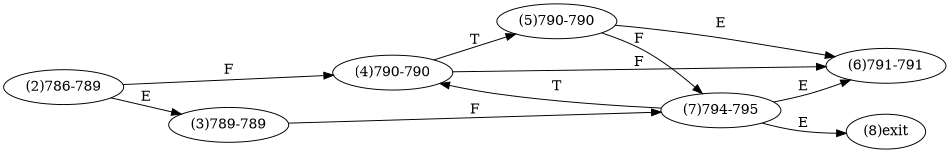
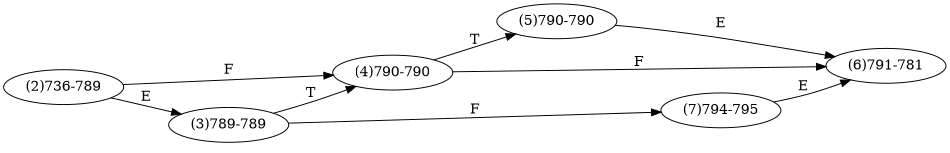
edge "(5)790-790" -> "(7)794-795": removed, label "F"
node "(6)791-791": label "(6)791-791" -> "(6)791-781"
node "(2)786-789": label "(2)786-789" -> "(2)736-789"
edge "(7)794-795" -> "(4)790-790": now "(3)789-789" -> "(4)790-790"
node "(8)exit": removed
